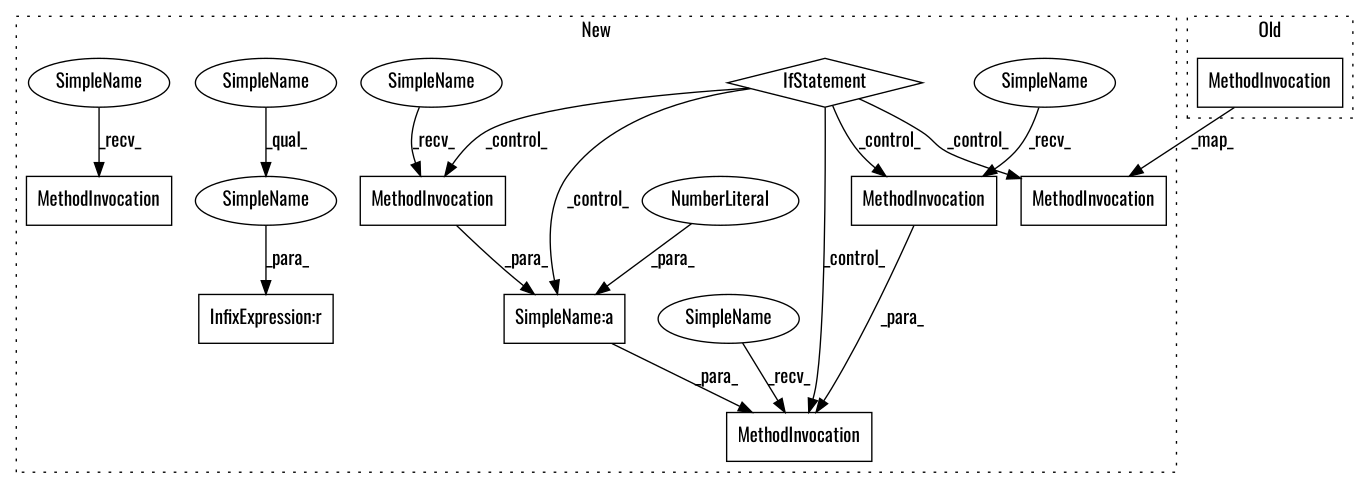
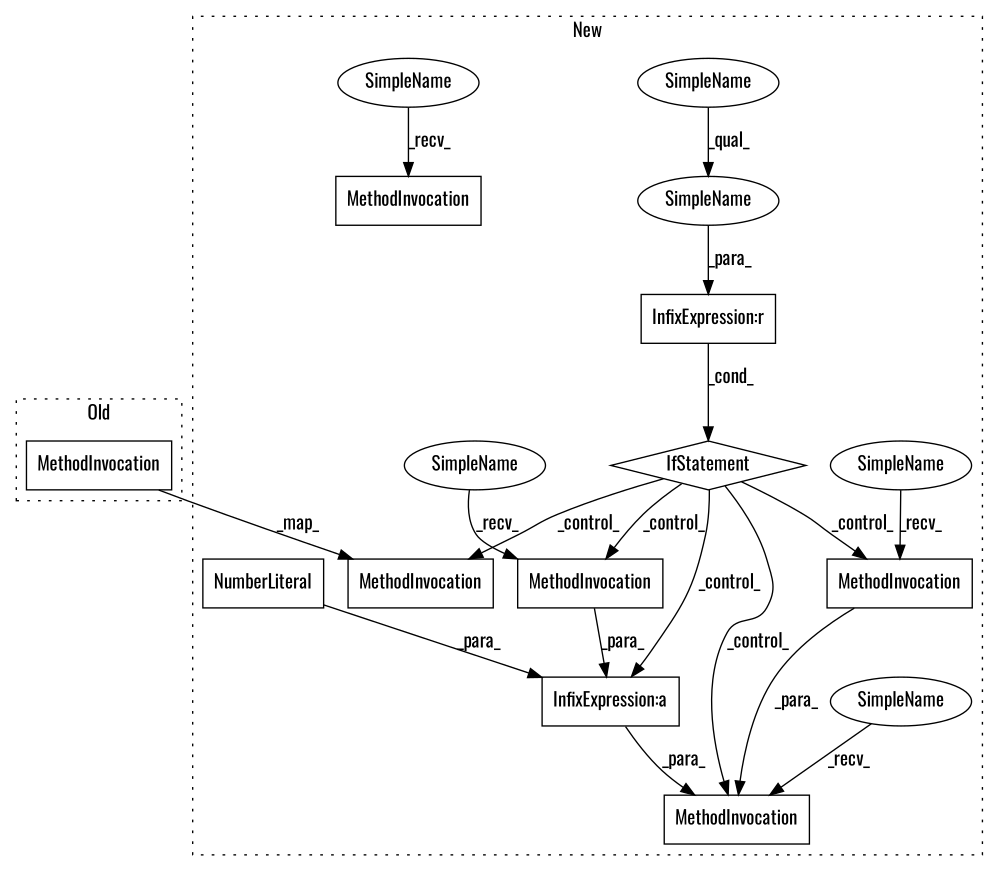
node "NumberLiteral": shape ellipse -> box
node "SimpleName:a": label "SimpleName:a" -> "InfixExpression:a"
edge "InfixExpression:r" -> "IfStatement": added, label "_cond_"
